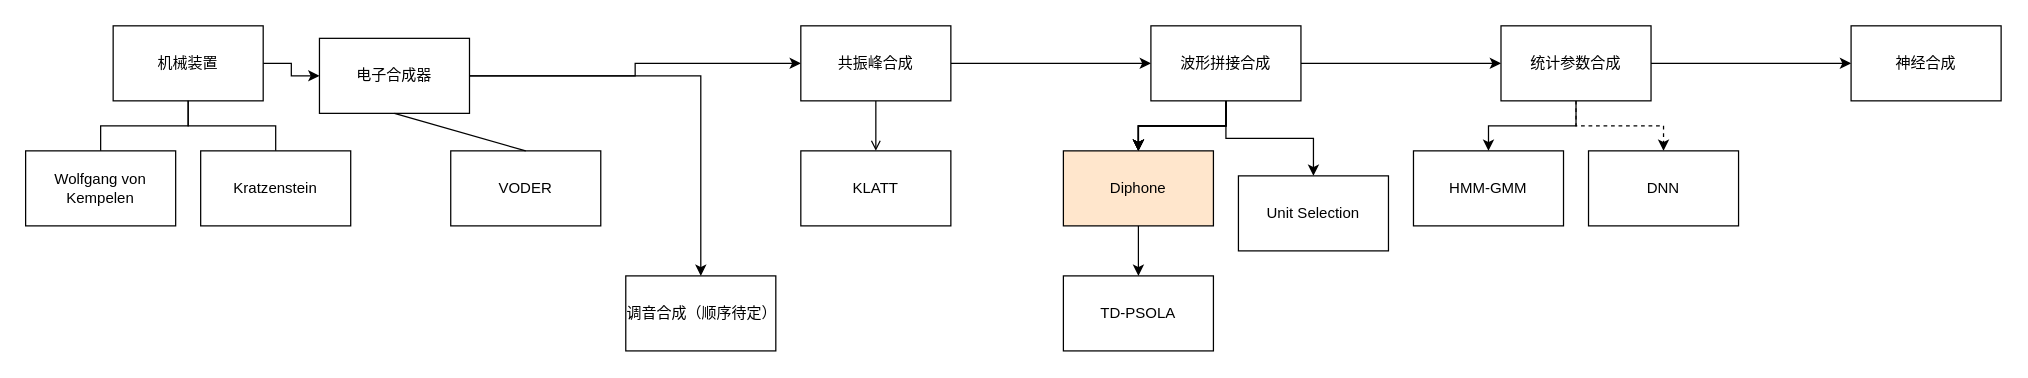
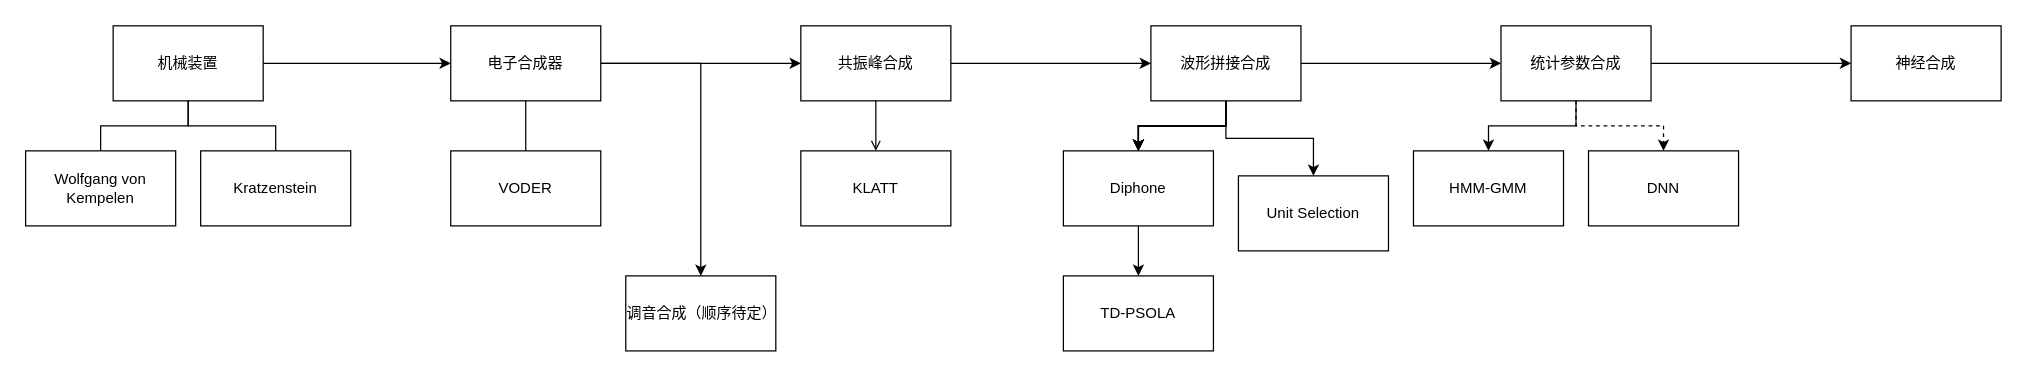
node "电子合成器": moved (394, 76) -> (526, 63)
node "Diphone": fillcolor #ffe6cc -> #ffffff
